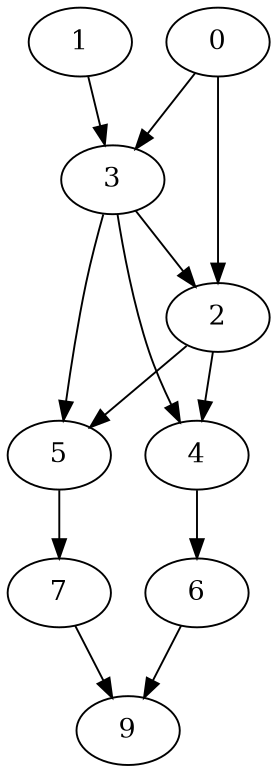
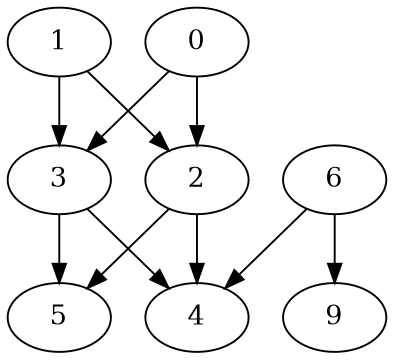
edge "3" -> "2": now "1" -> "2"
edge "4" -> "6": reversed
node "7": removed
